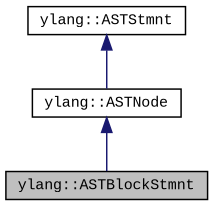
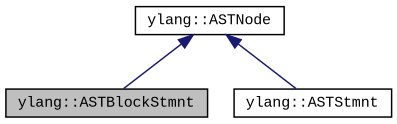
edge "ylang::ASTNode" -> "ylang::ASTStmnt": reversed
